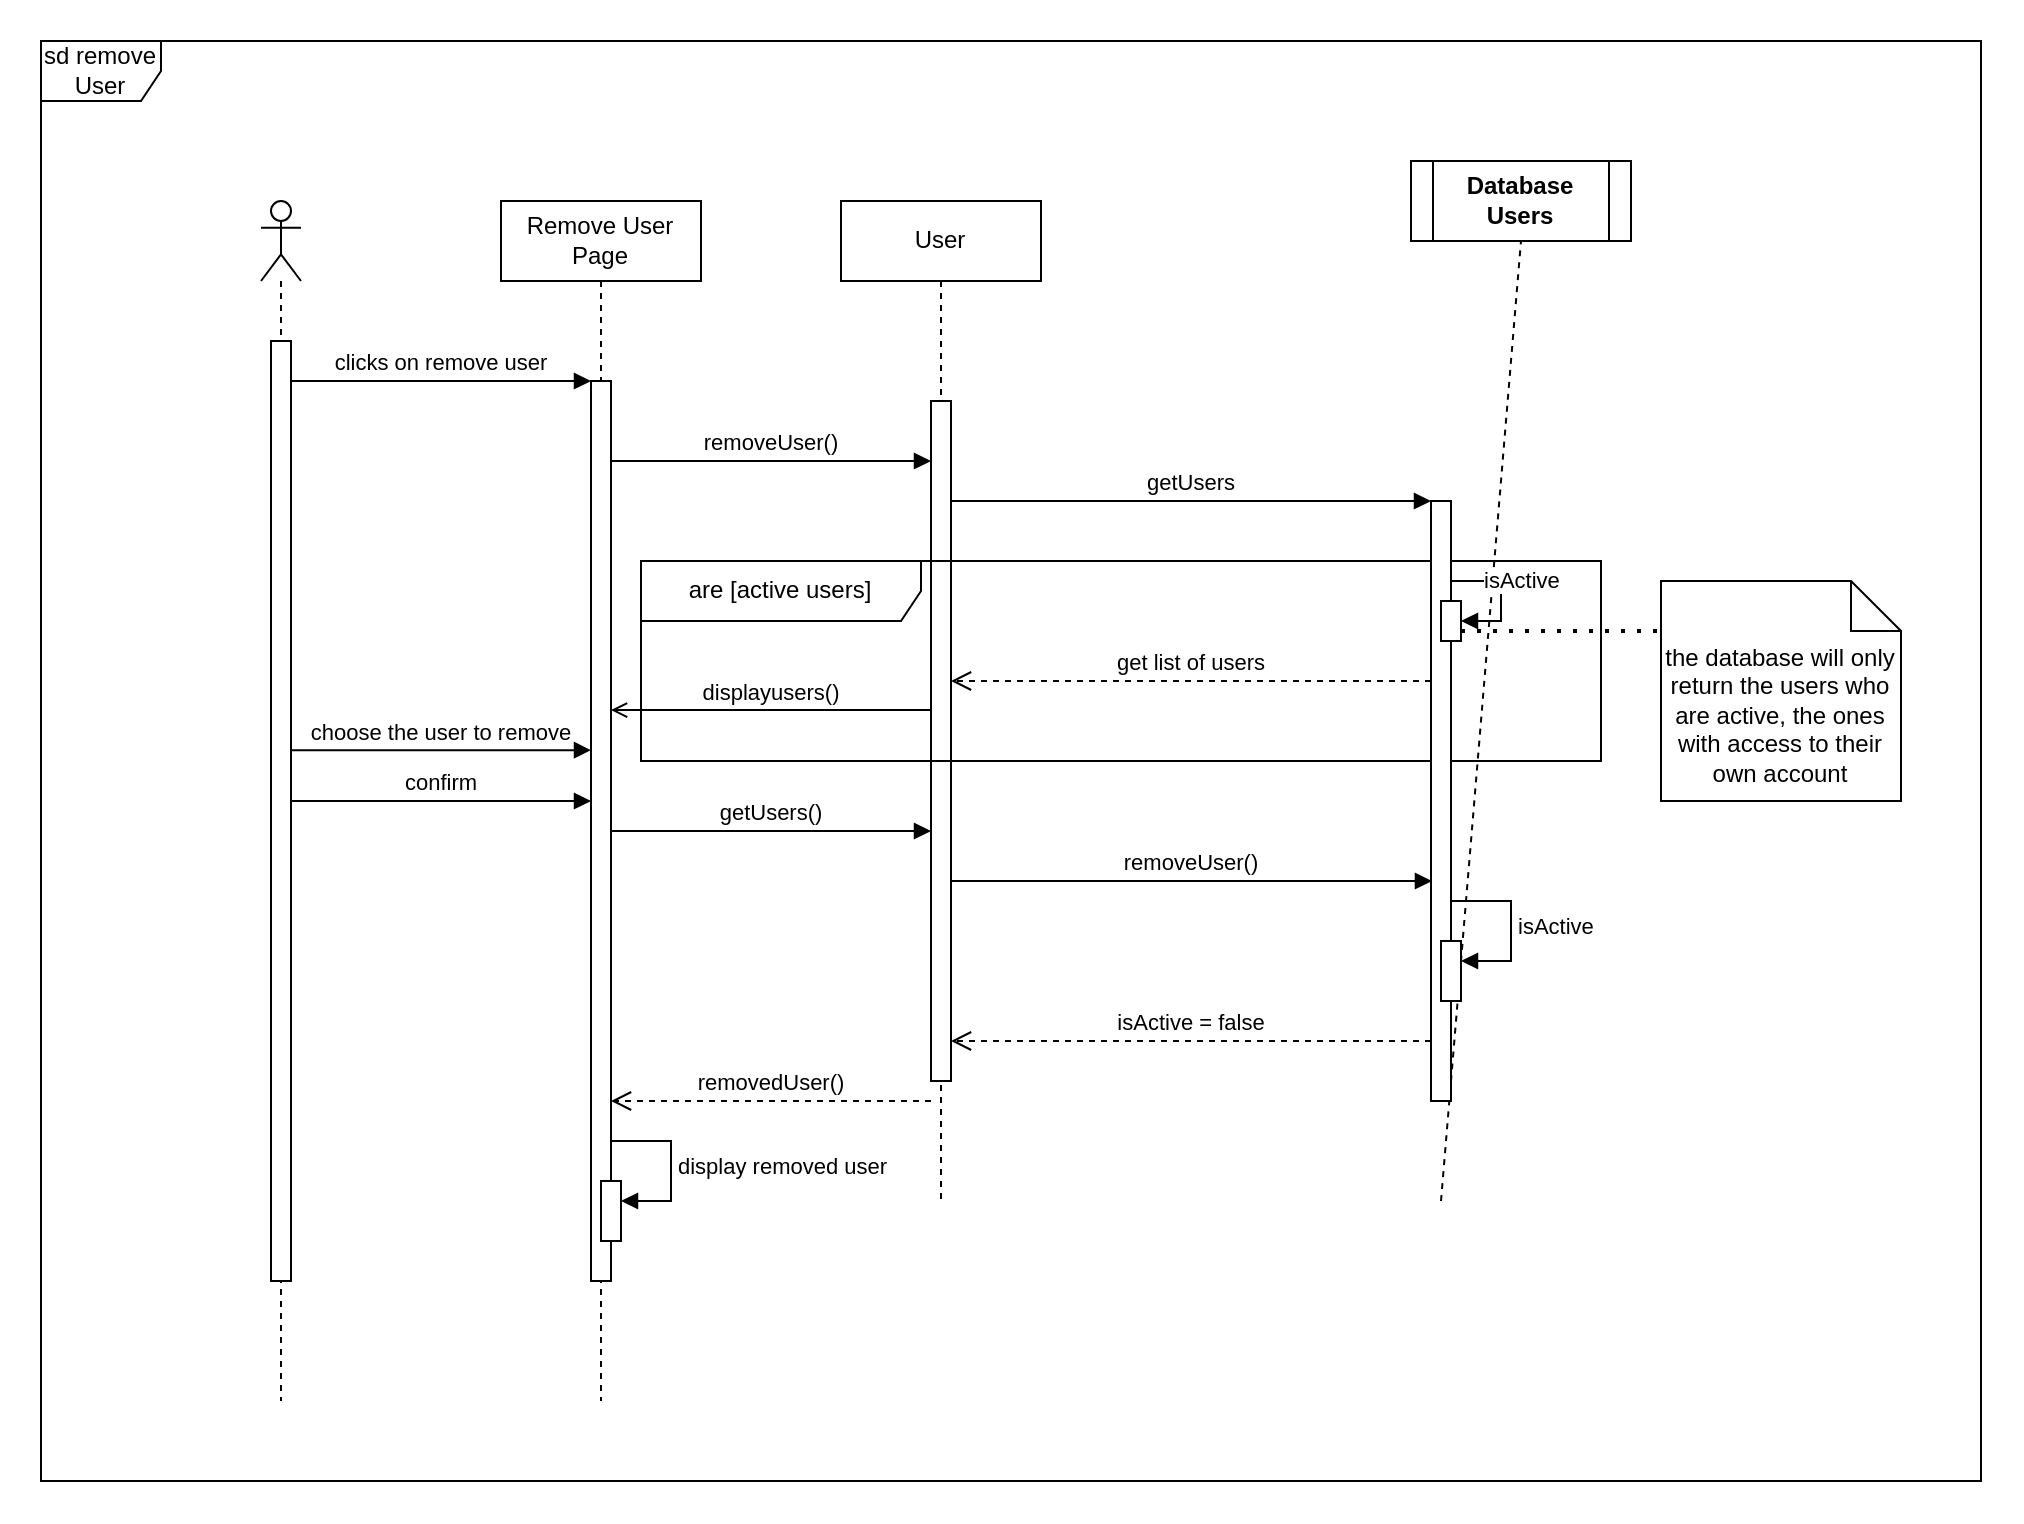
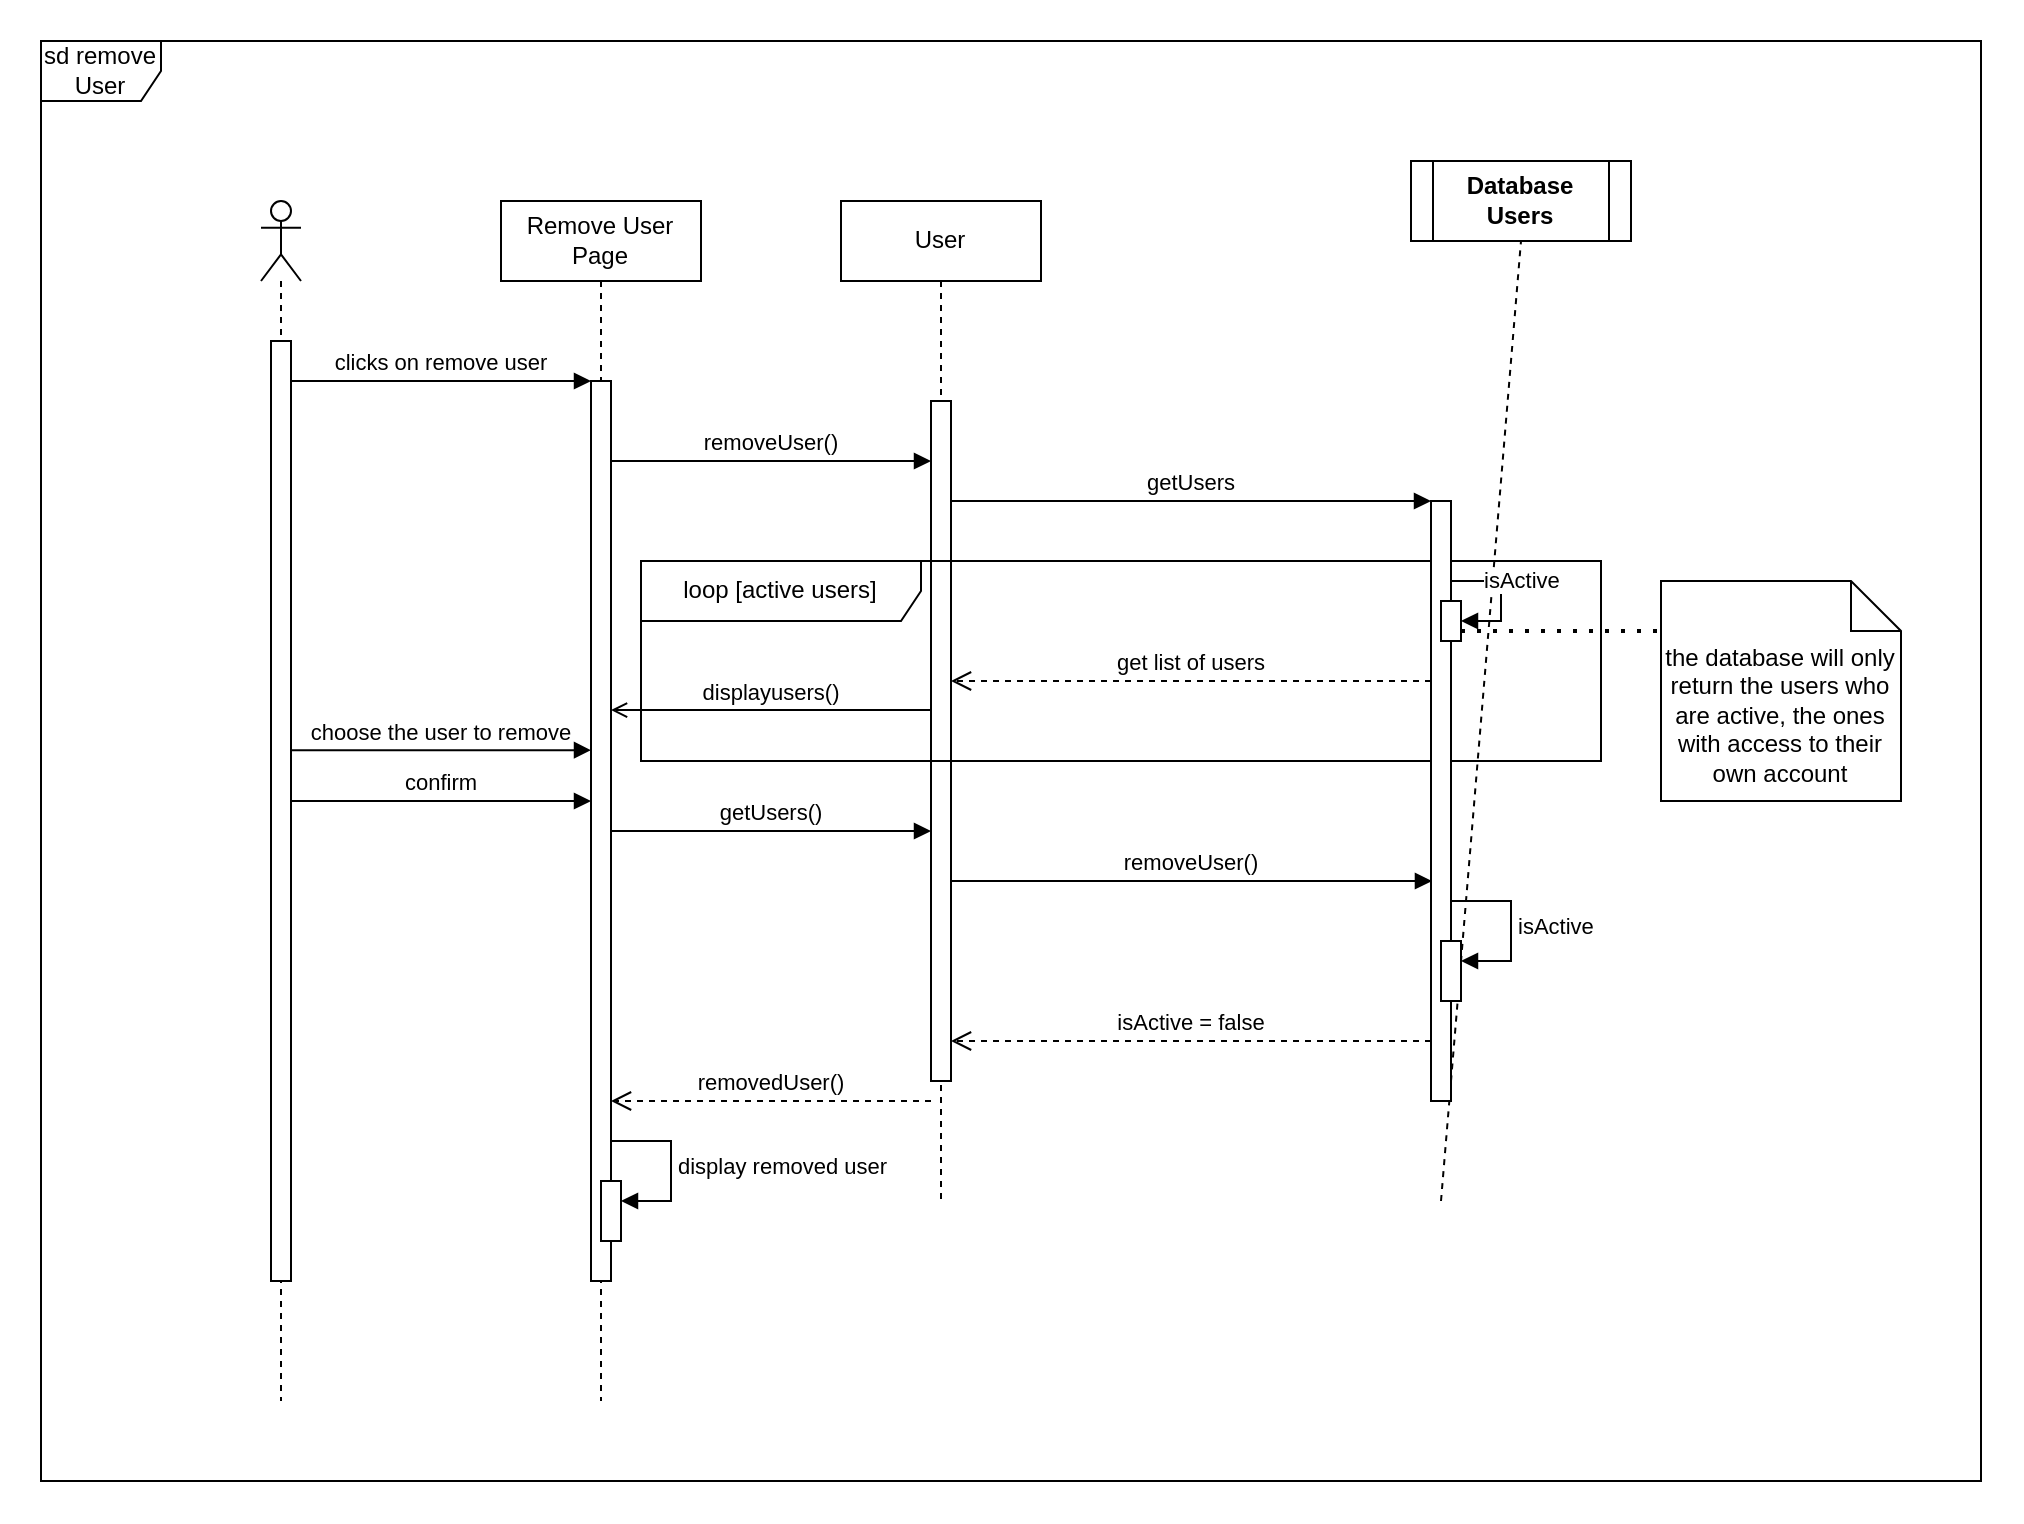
node "are [active users]": label "are [active users]" -> "loop [active users]"
